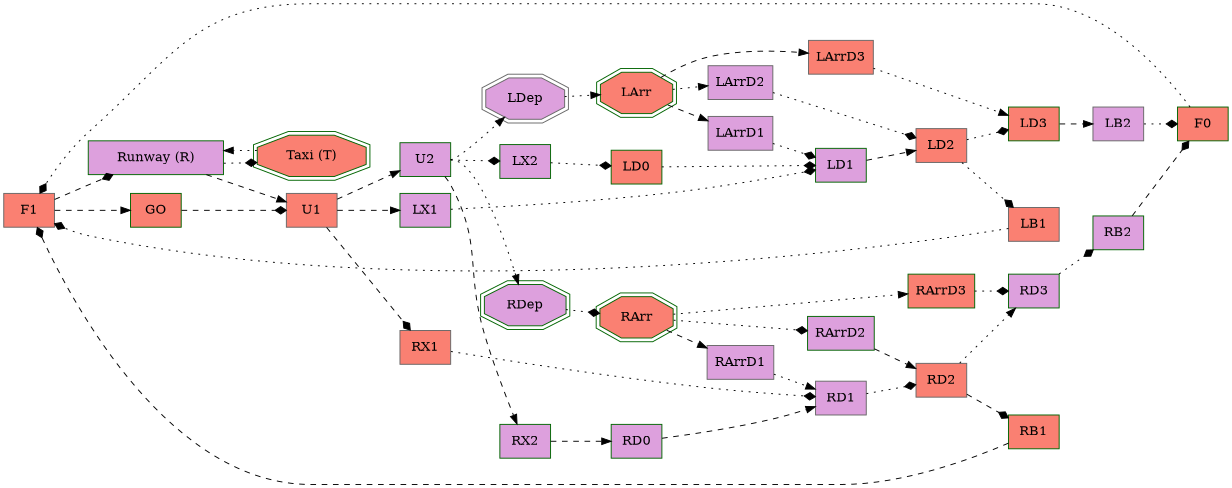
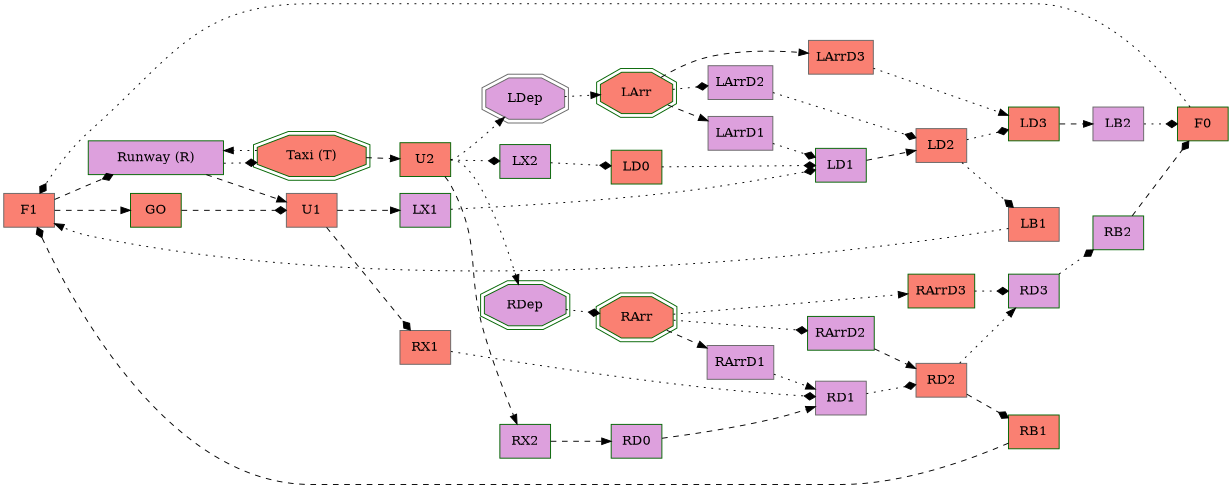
edge "LArr" -> "LArrD2": arrowhead normal -> diamond
node "U2": fillcolor plum -> salmon
edge "U1" -> "U2": now "Taxi (T)" -> "U2"
edge "LB1" -> "F1": arrowhead diamond -> normal
